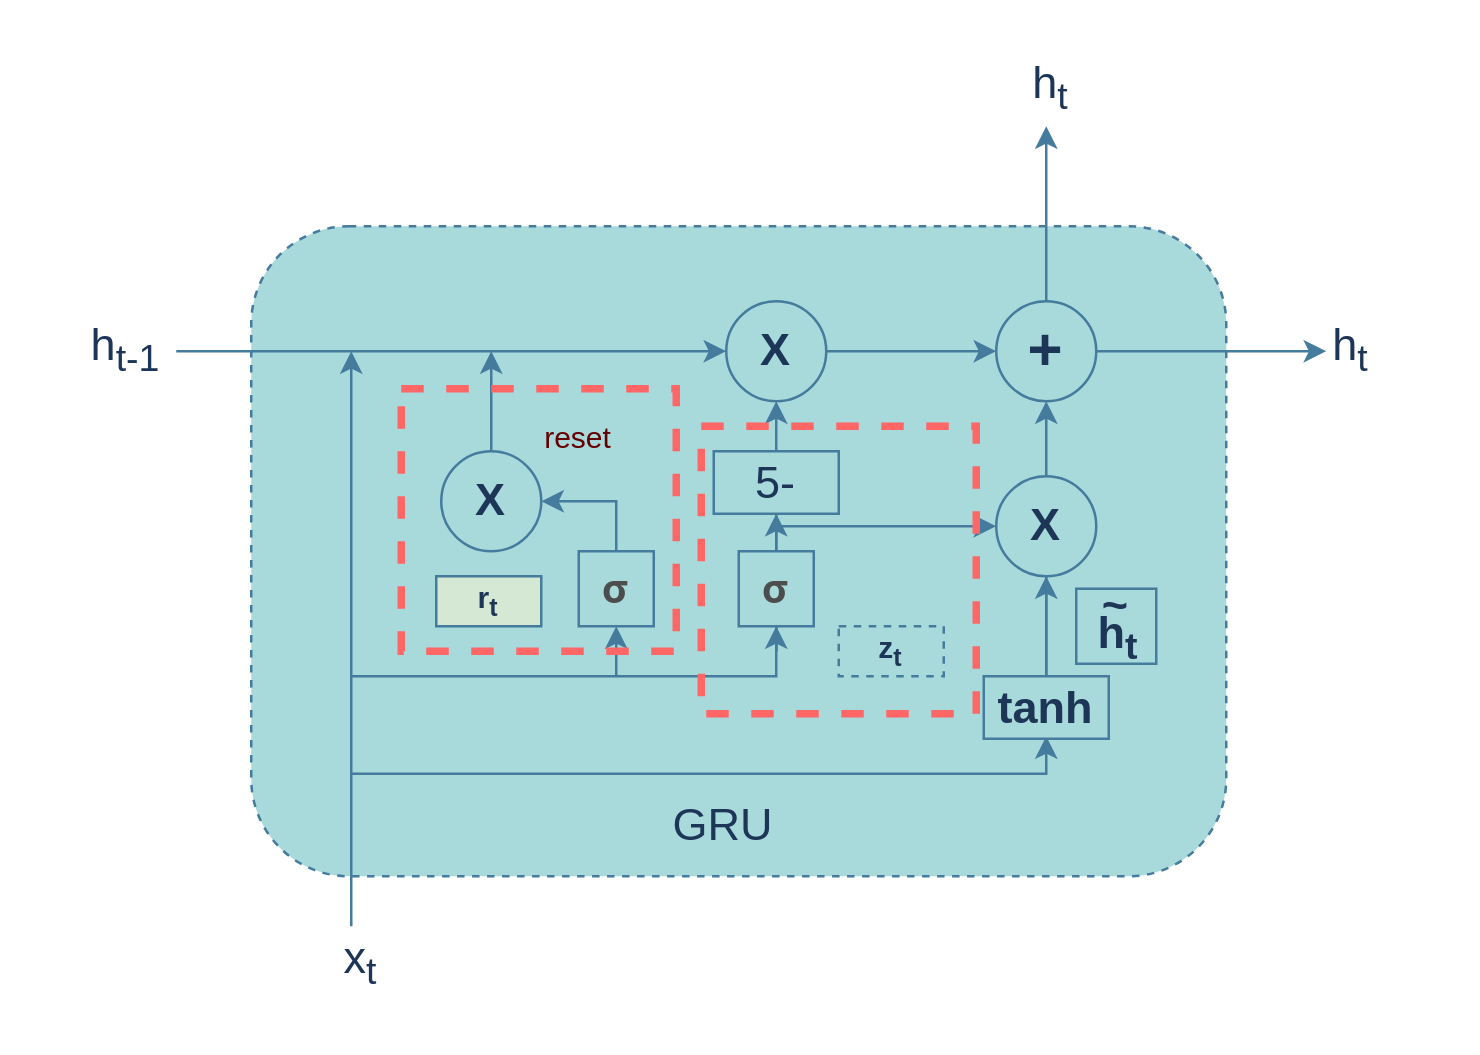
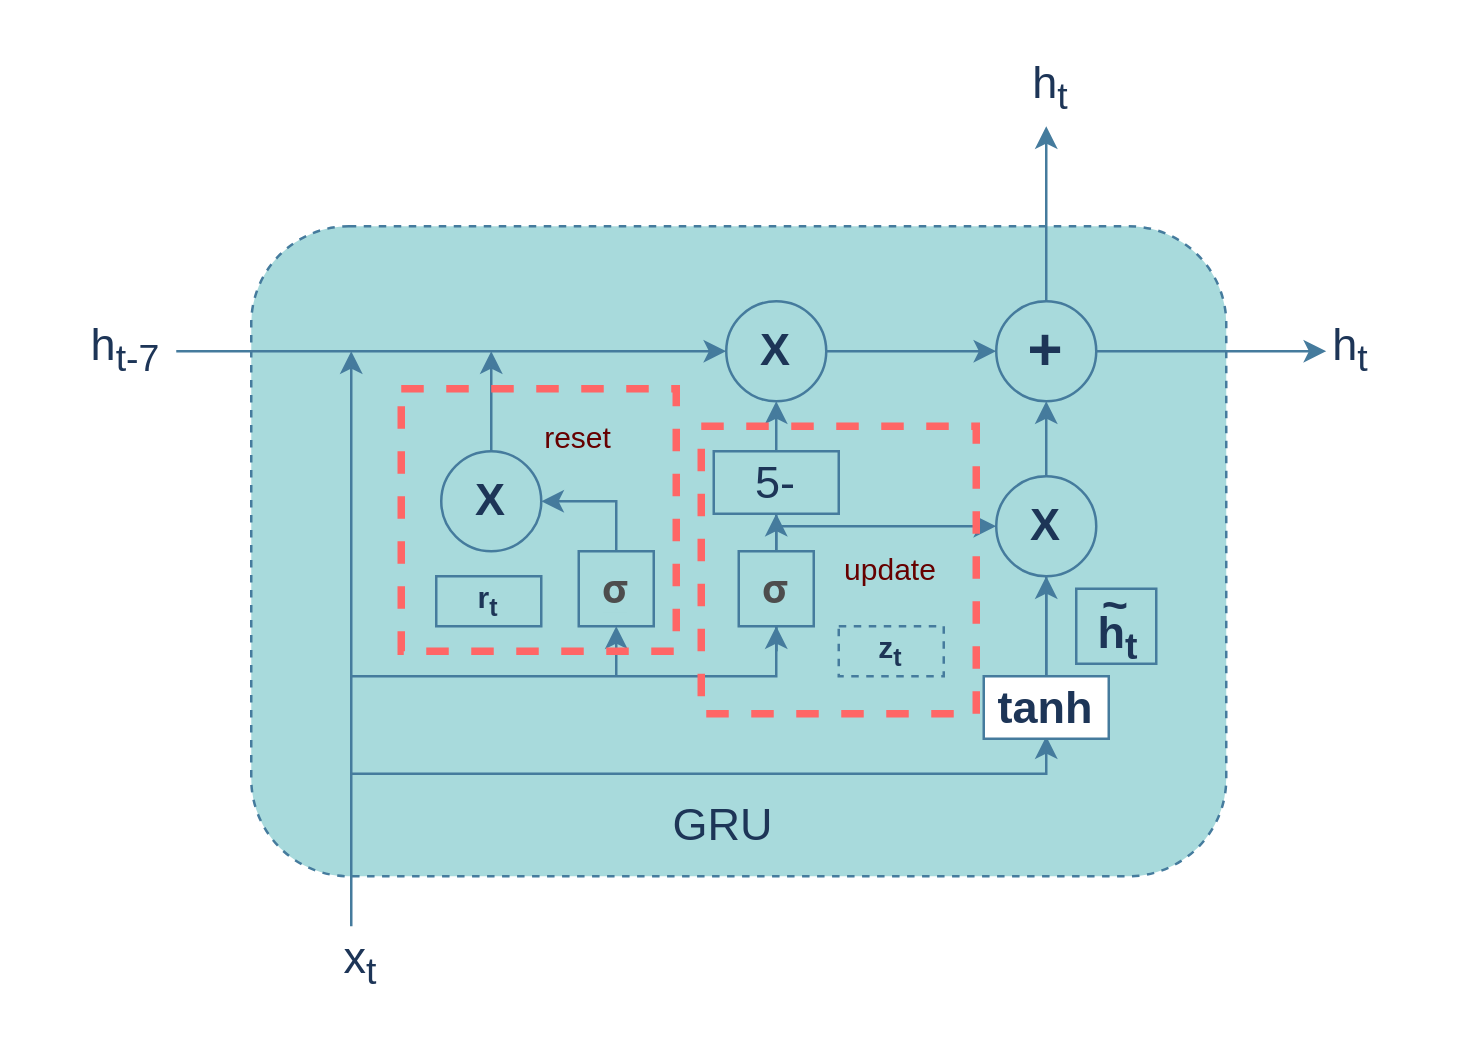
node "ht-1": label "ht-1" -> "ht-7"
node "update": added
node "rt": fillcolor #d5e8d4 -> #a8dadc
node "tanh": fillcolor #a8dadc -> #ffffff
